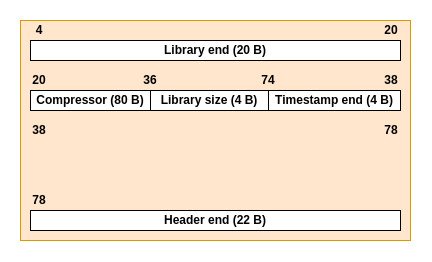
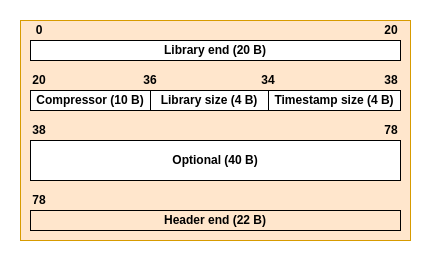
node "4": label "4" -> "0"
node "74": label "74" -> "34"
node "Compressor (80 B)": label "Compressor (80 B)" -> "Compressor (10 B)"
node "Timestamp end (4 B)": label "Timestamp end (4 B)" -> "Timestamp size (4 B)"
node "Optional (40 B)": added
node "Header end (22 B)": fillcolor #ffffff -> #ffe6cc
